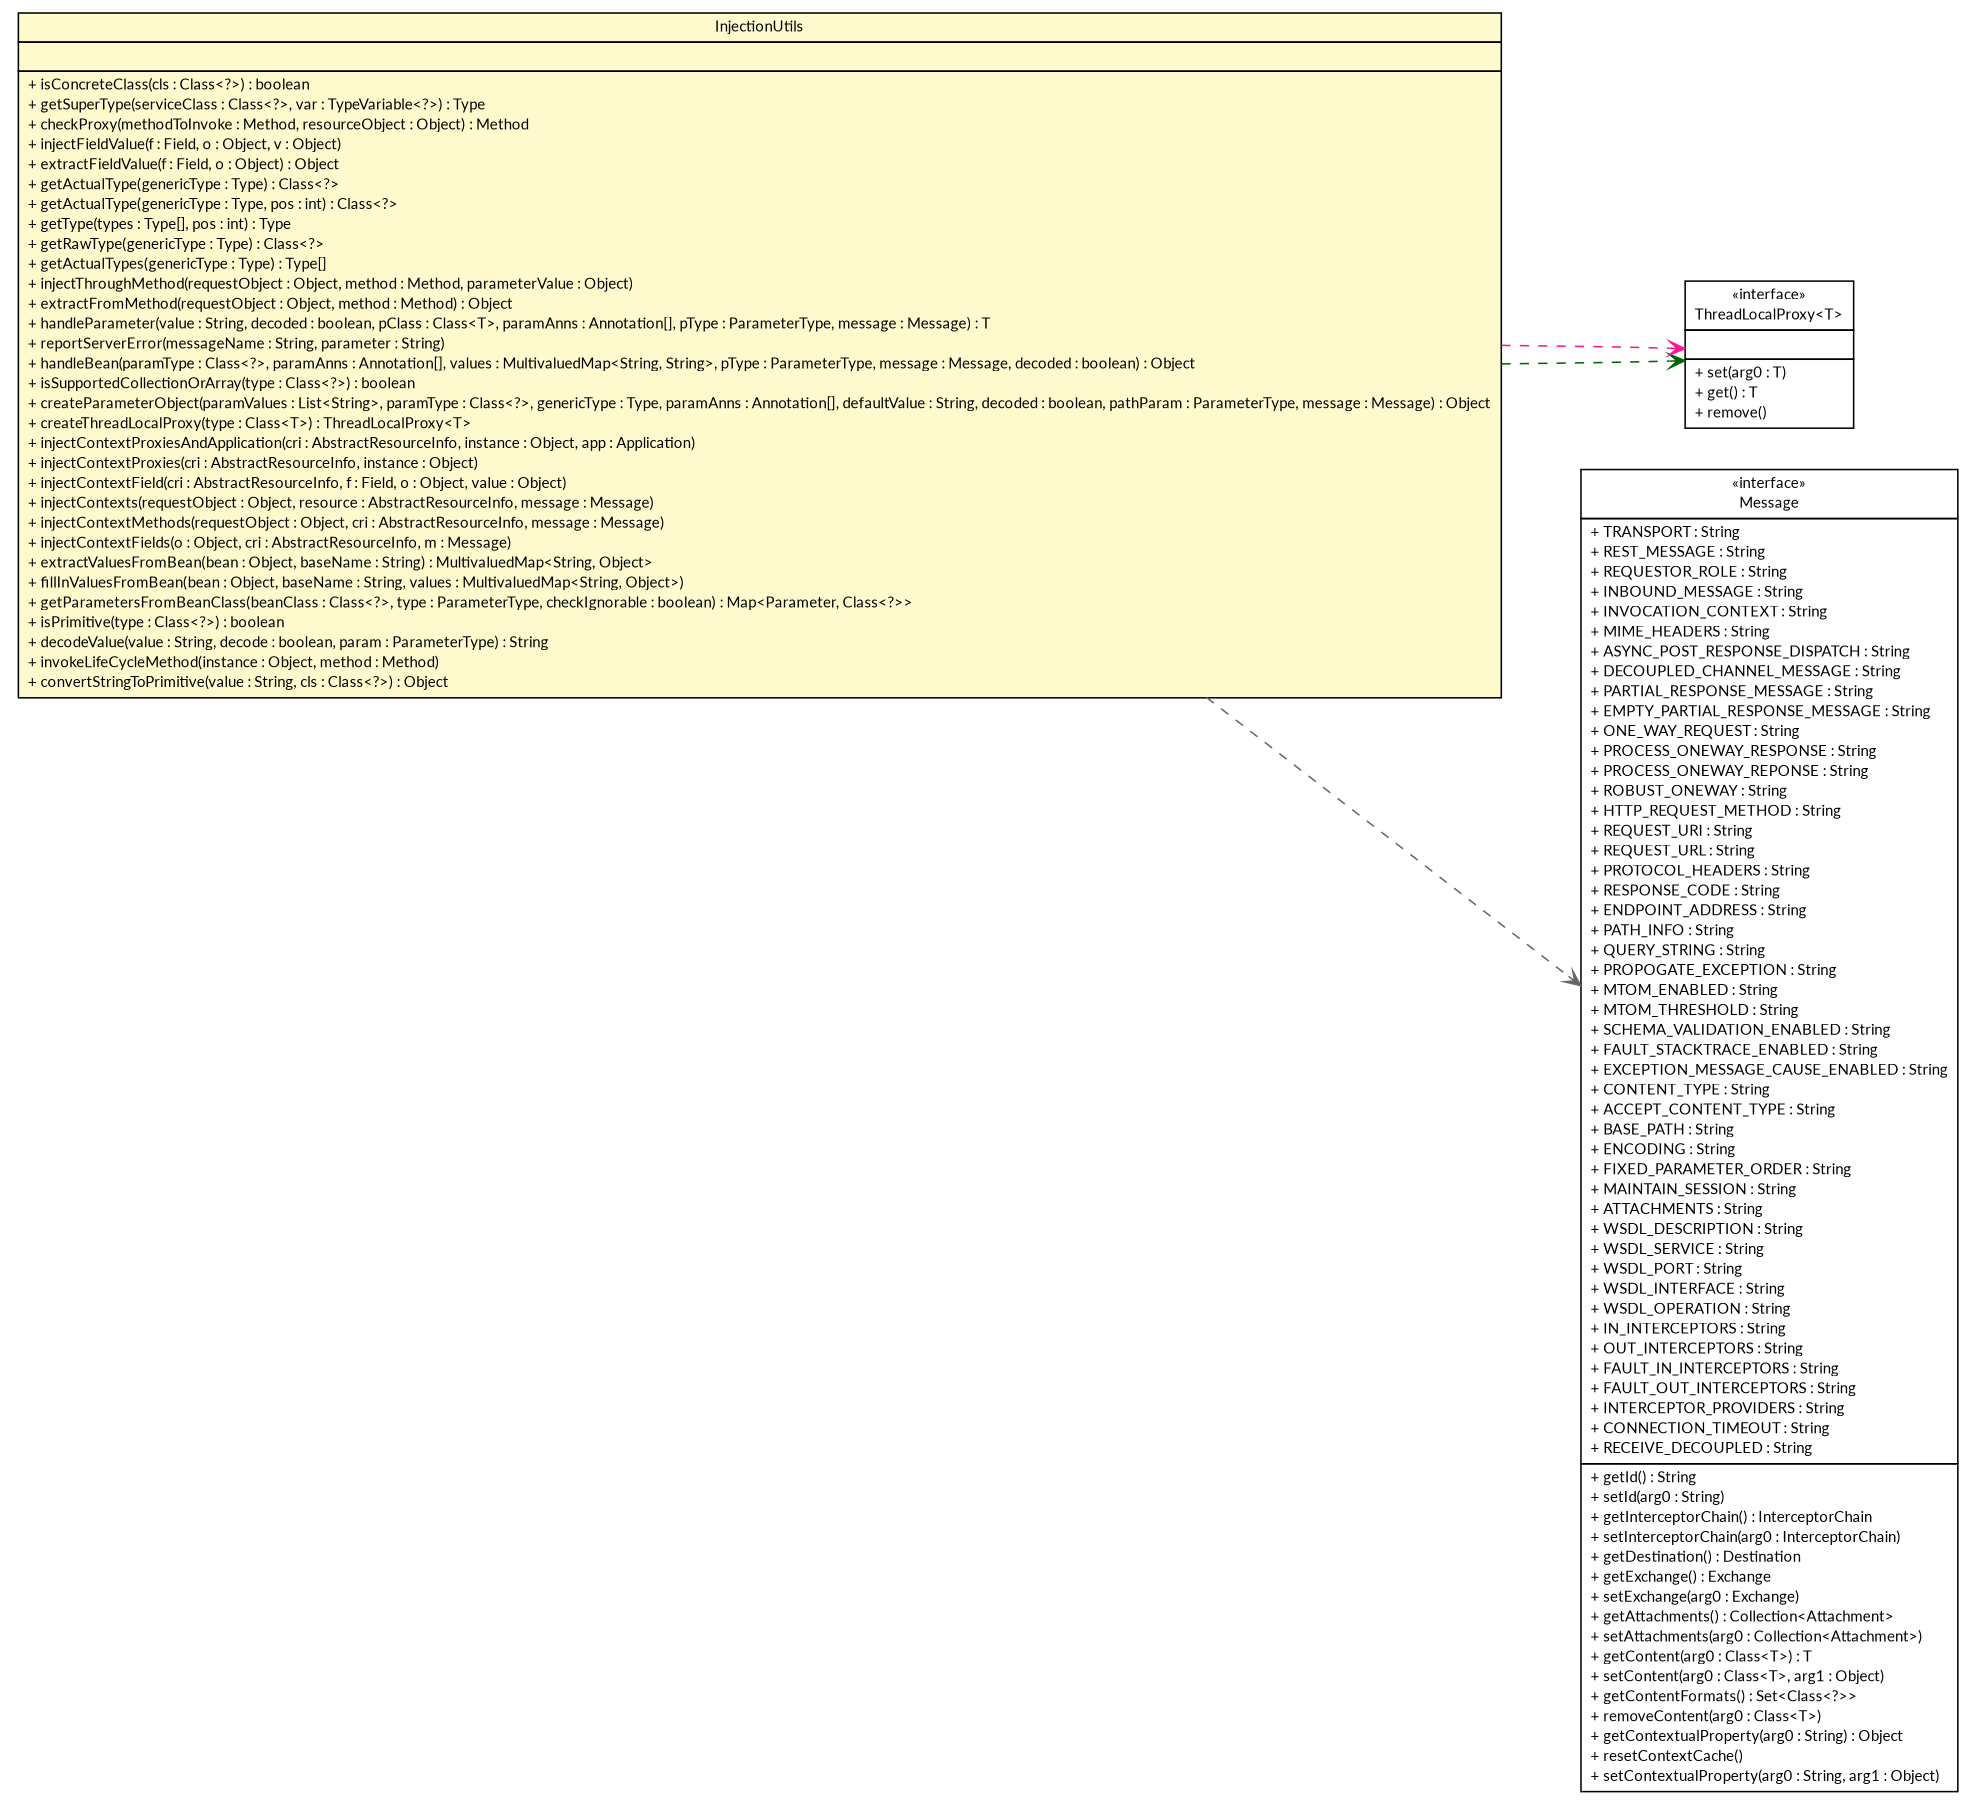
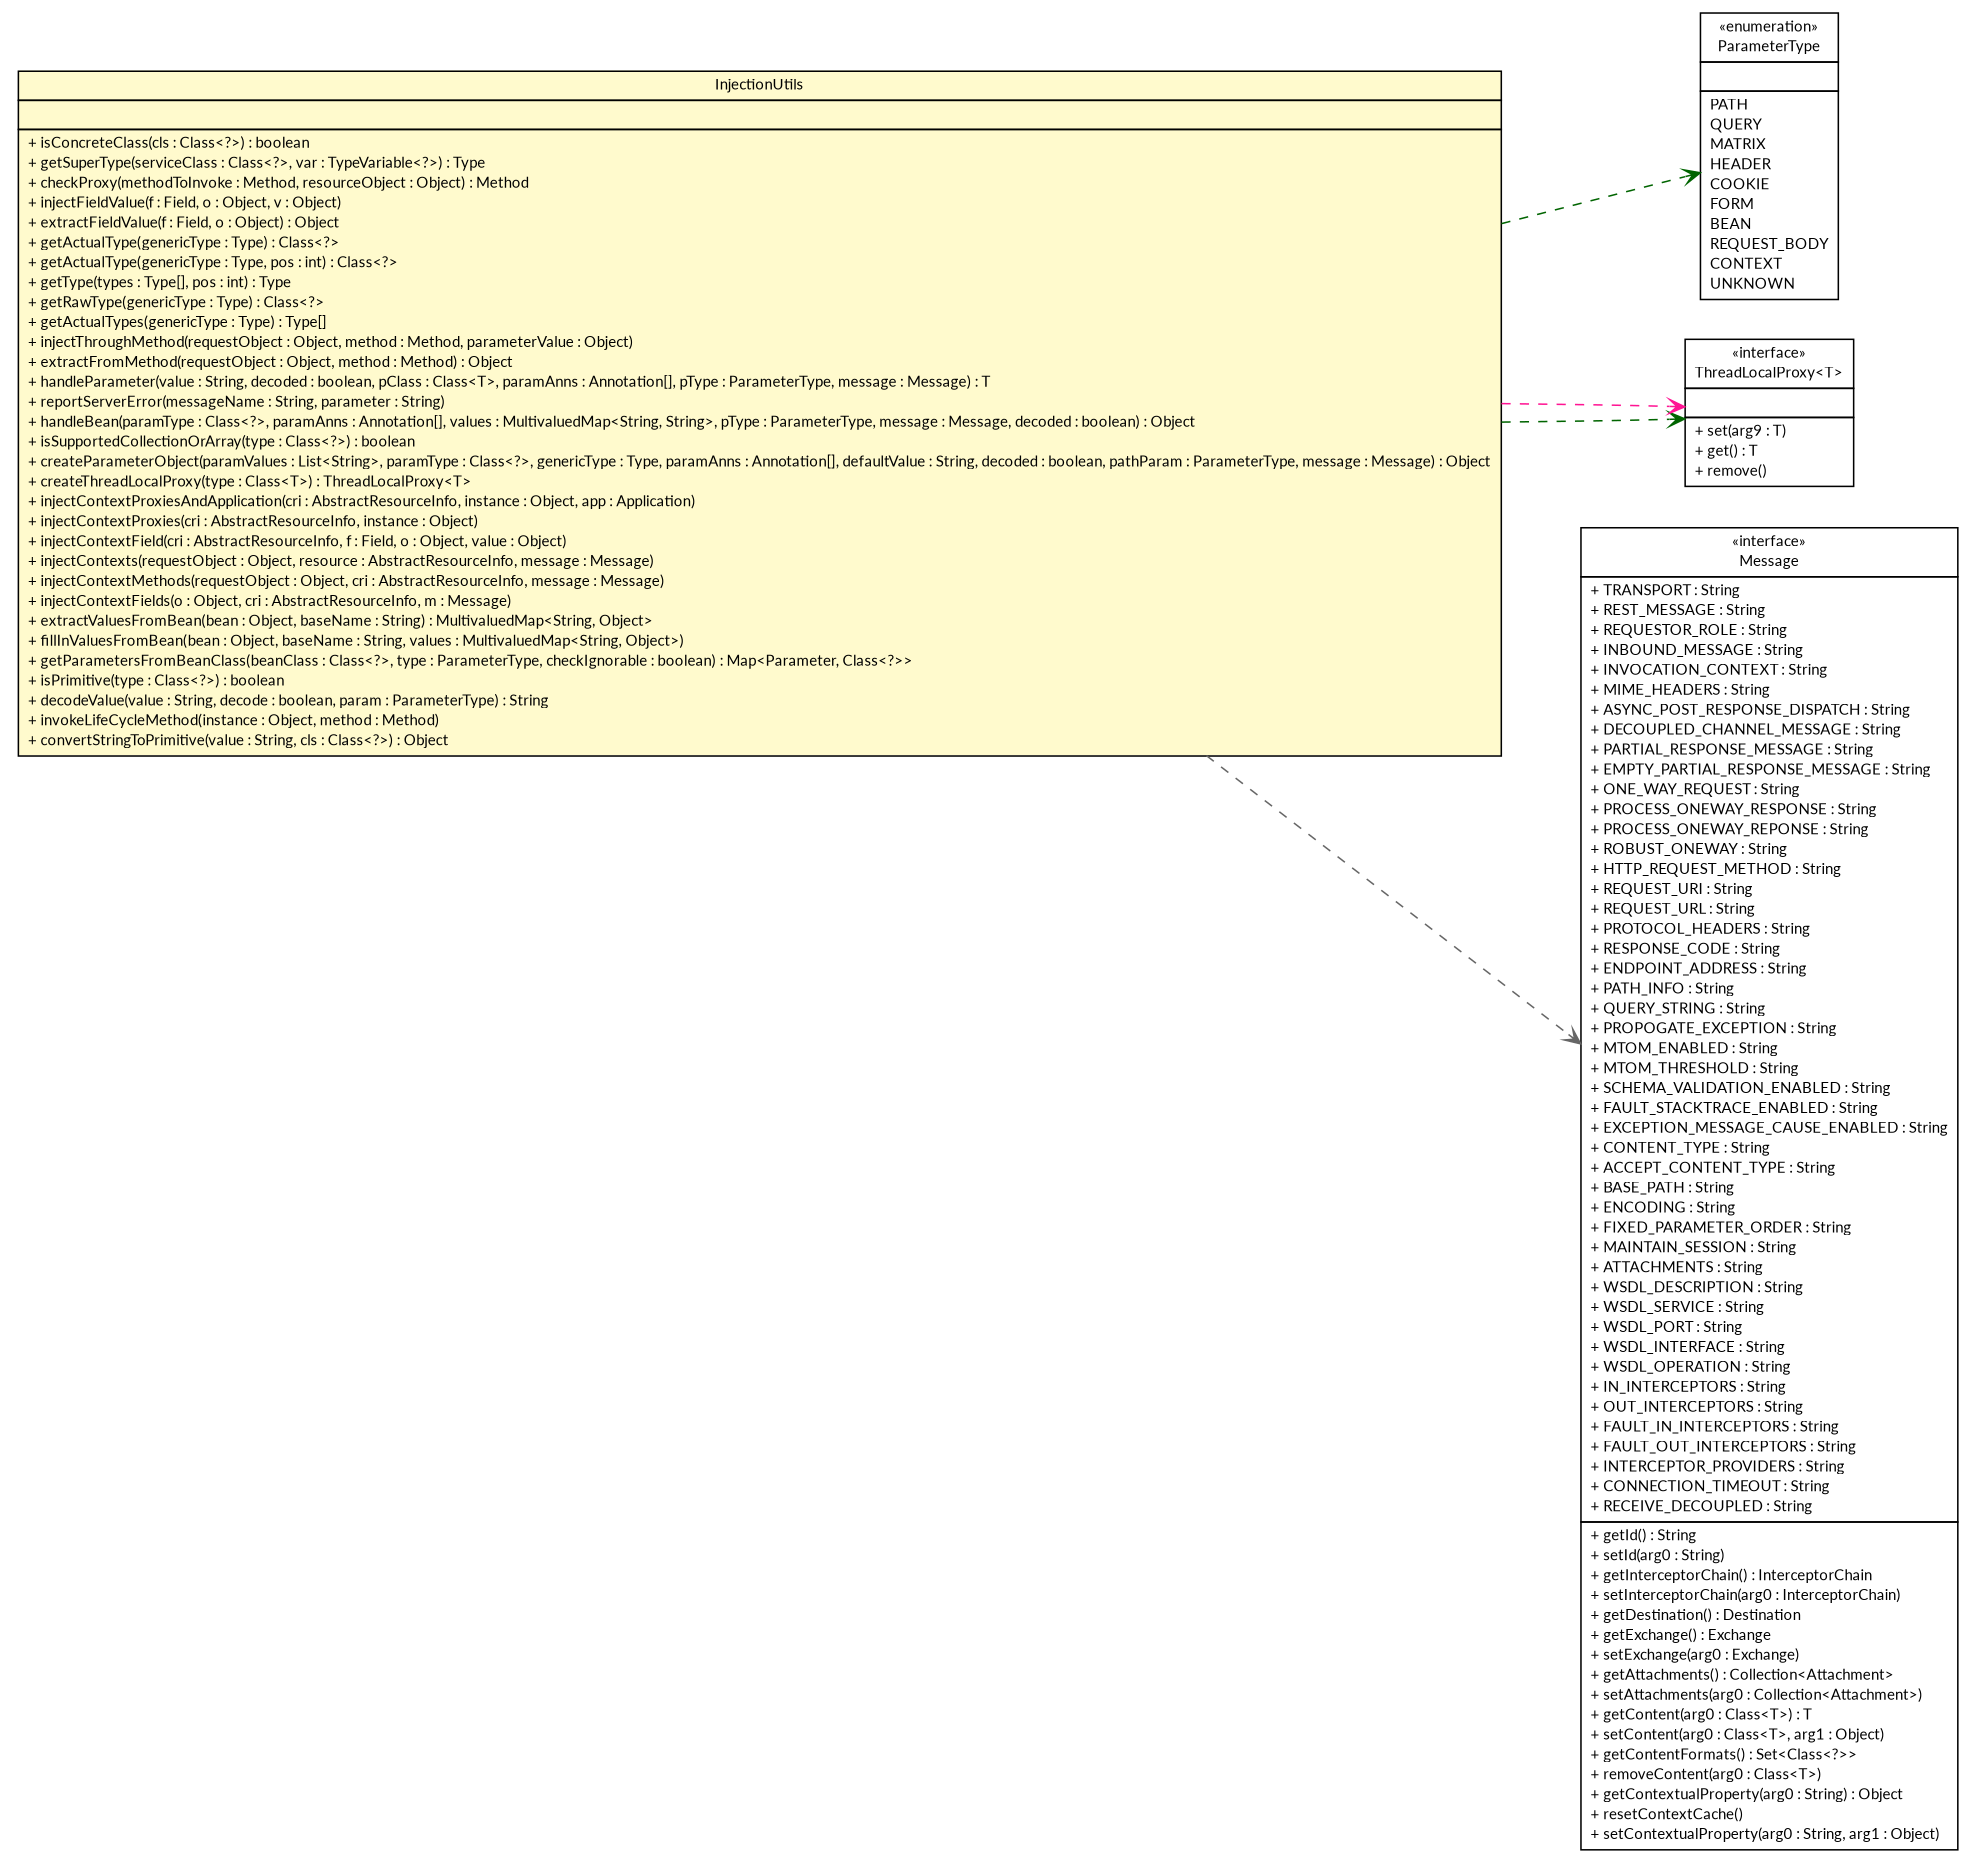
node "ParameterType": added
node "ThreadLocalProxy<T>": text "+ set(arg0 : T)" -> "+ set(arg9 : T)"
